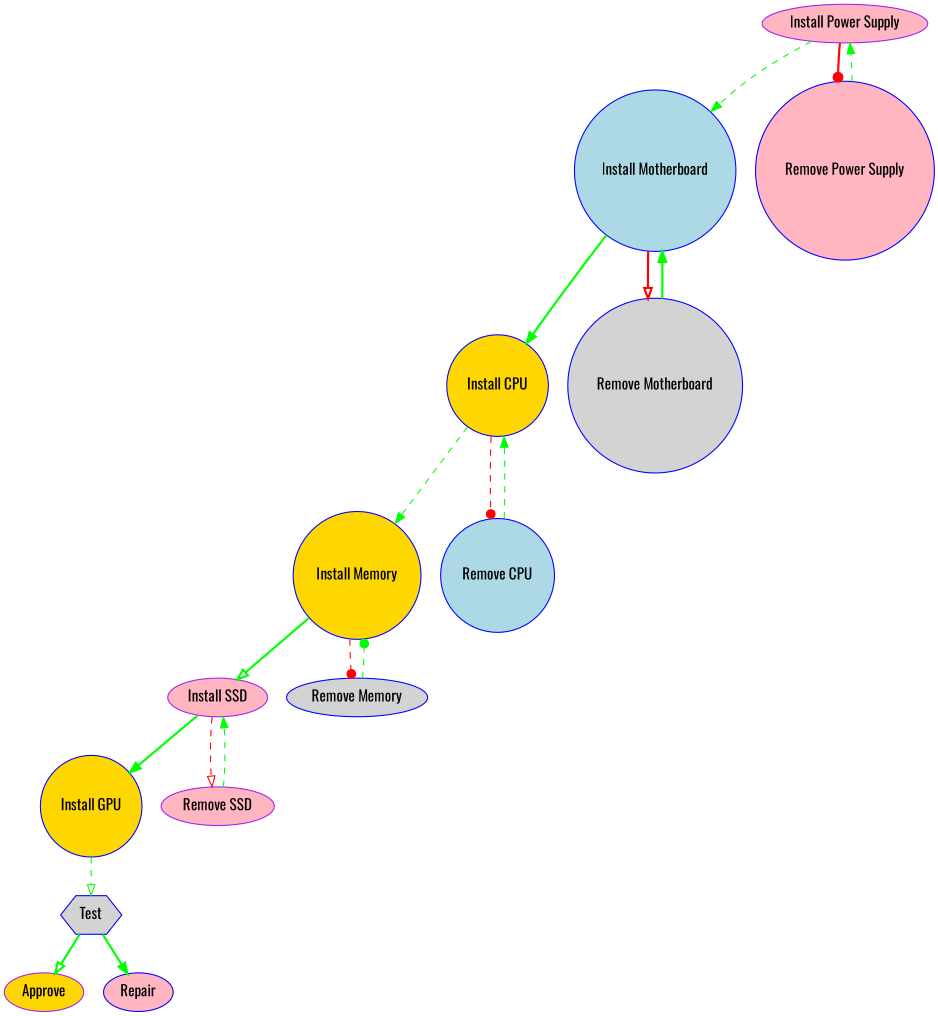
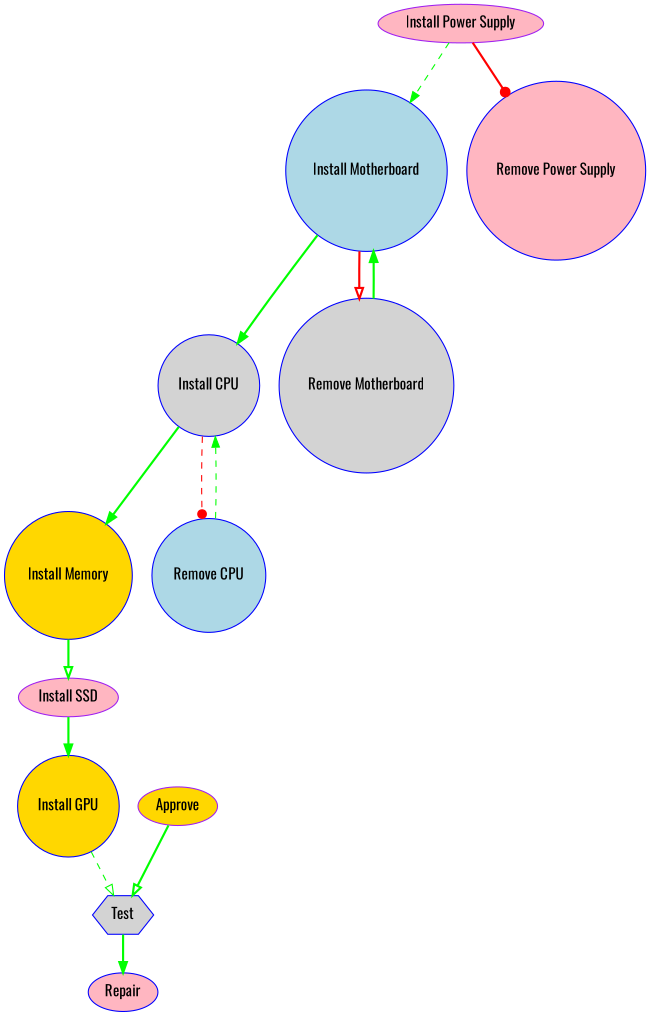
edge "Remove Power Supply" -> "Install Power Supply": removed
node "Install CPU": fillcolor gold -> lightgrey
edge "Install CPU" -> "Install Memory": style dashed -> bold
node "Remove Memory": removed
node "Remove SSD": removed
edge "Test" -> "Approve": reversed
